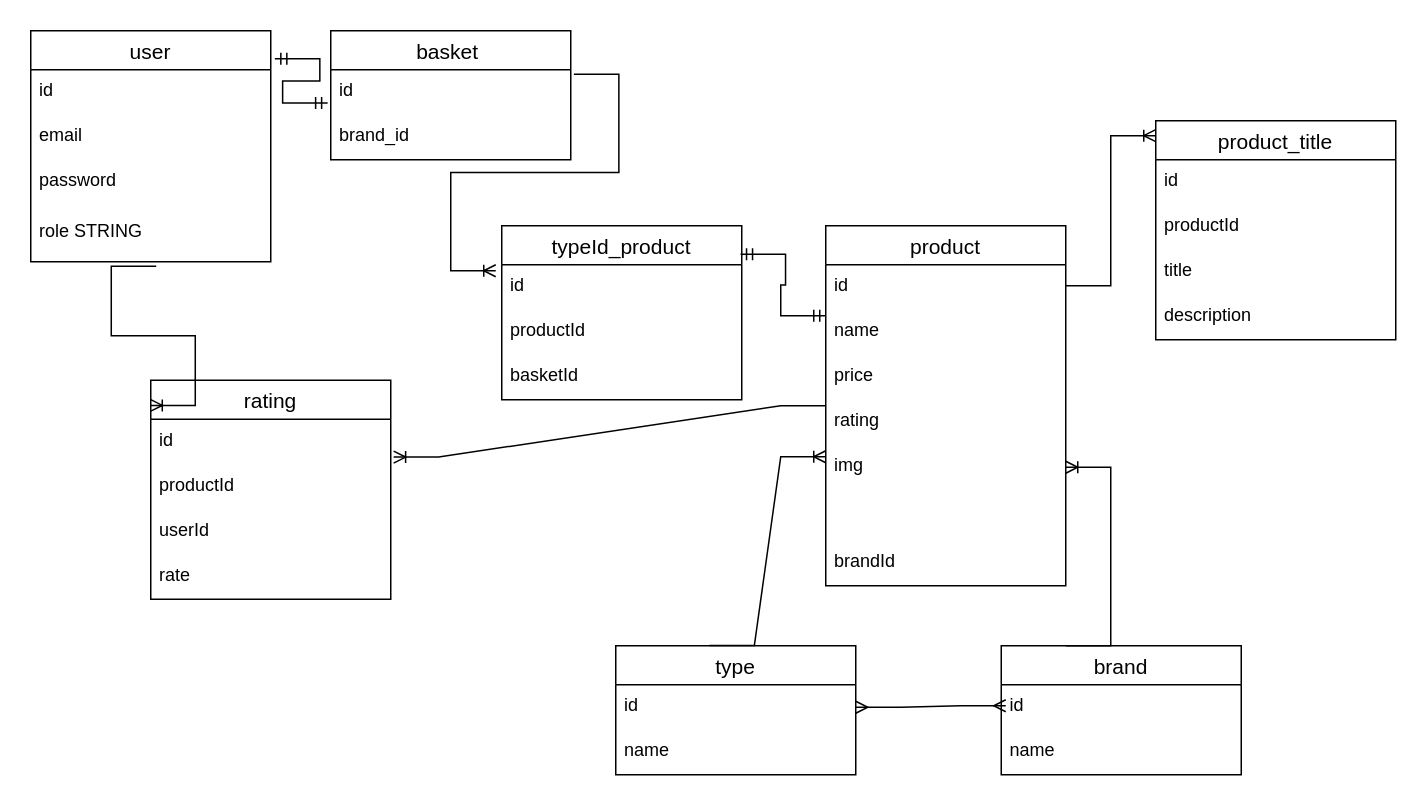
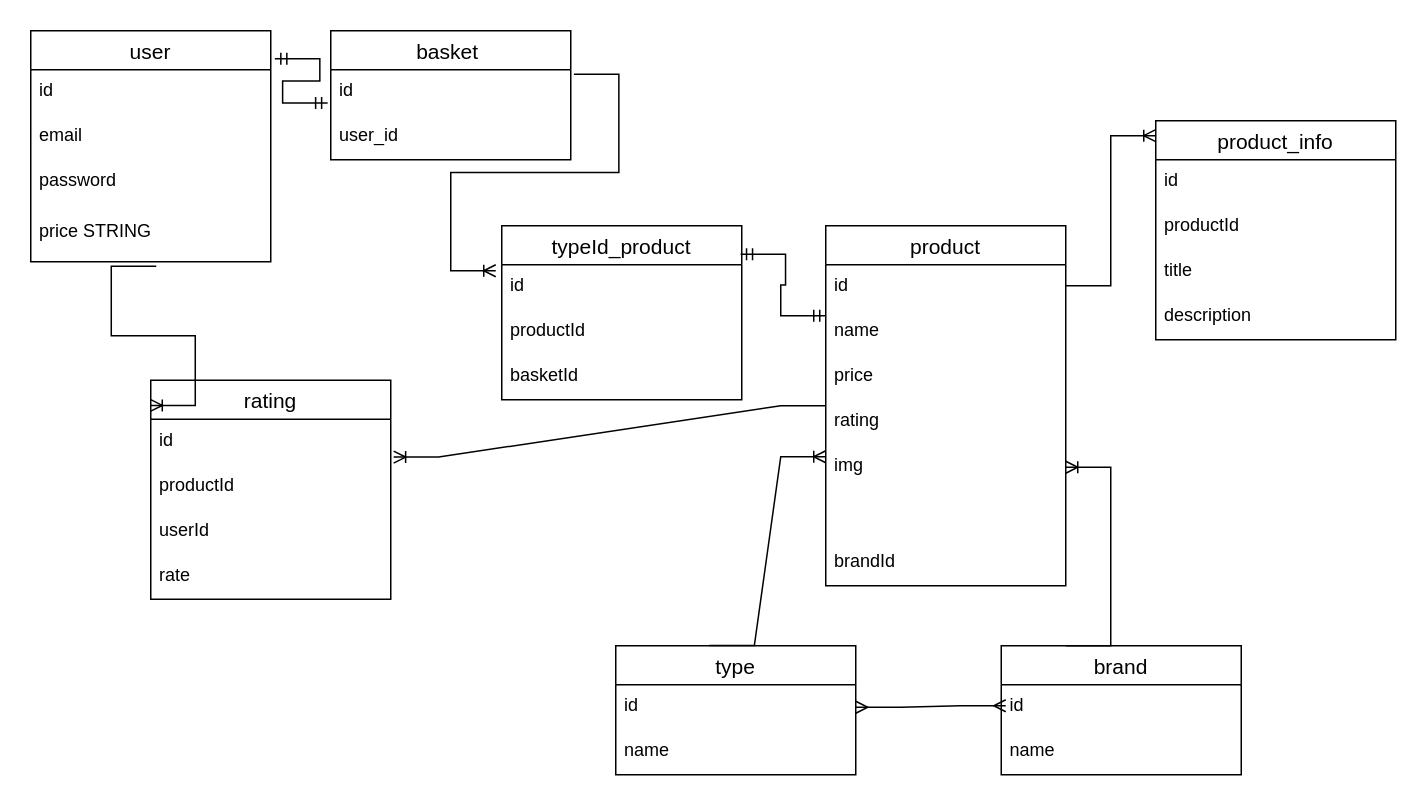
node "brand_id": label "brand_id" -> "user_id"
node "product_title": label "product_title" -> "product_info"
node "role STRING": label "role STRING" -> "price STRING"
